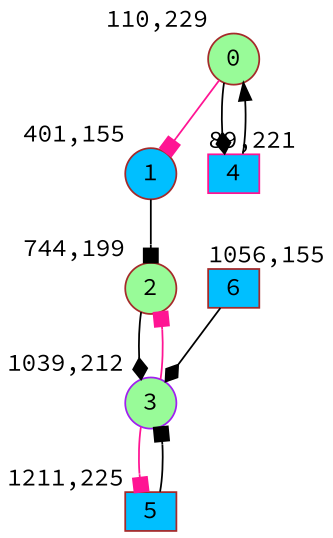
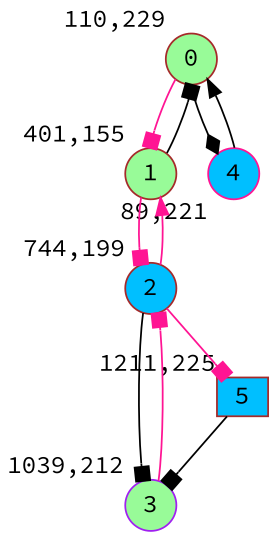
edge "1 401,155" -> "0 110,229": added
node "1 401,155": fillcolor deepskyblue -> palegreen
node "4 89,221": shape box -> circle
edge "1 401,155" -> "2 744,199": color black -> deeppink
edge "2 744,199" -> "1 401,155": added
node "2 744,199": fillcolor palegreen -> deepskyblue
node "6 1056,155": removed
edge "2 744,199" -> "3 1039,212": arrowhead diamond -> box
edge "3 1039,212" -> "5 1211,225": now "2 744,199" -> "5 1211,225"
